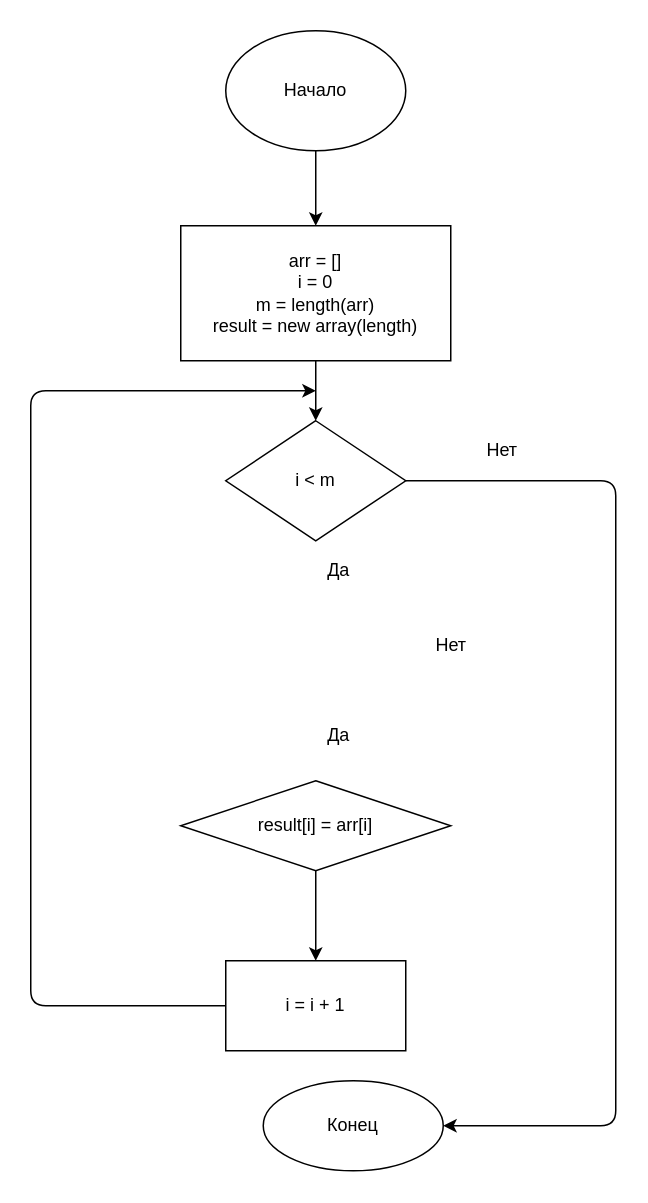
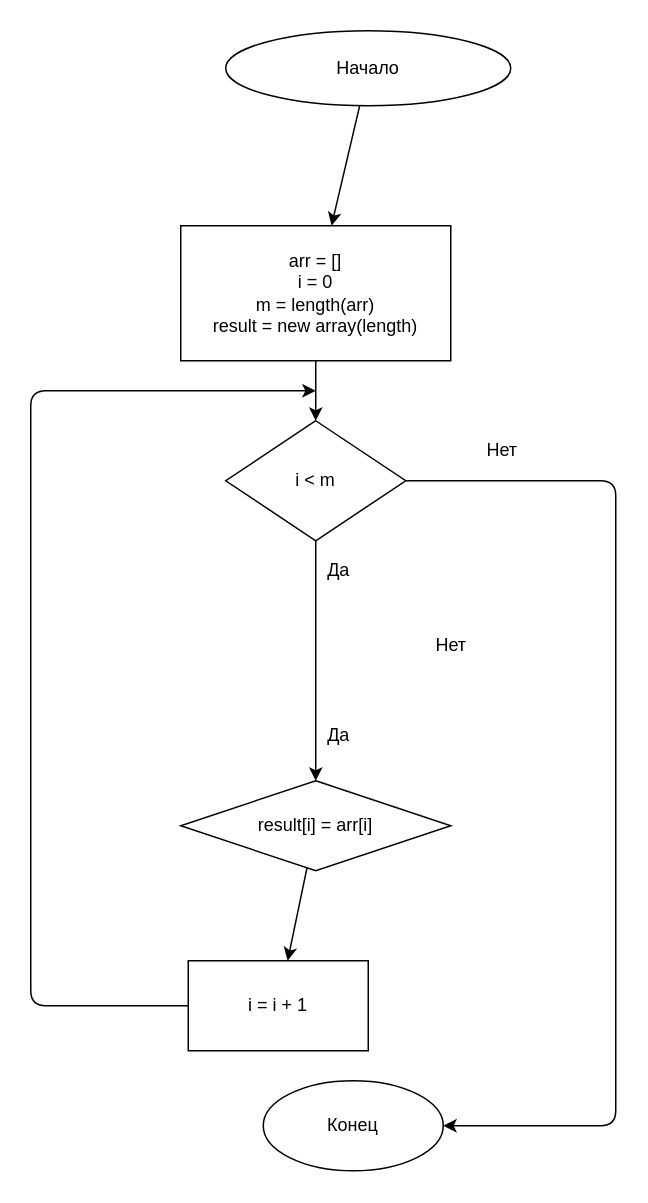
node "Начало": size 180x120 -> 285x75
edge "i < m" -> "result[i] = arr[i]": added
node "i = i + 1": moved (316, 1006) -> (278, 1006)
